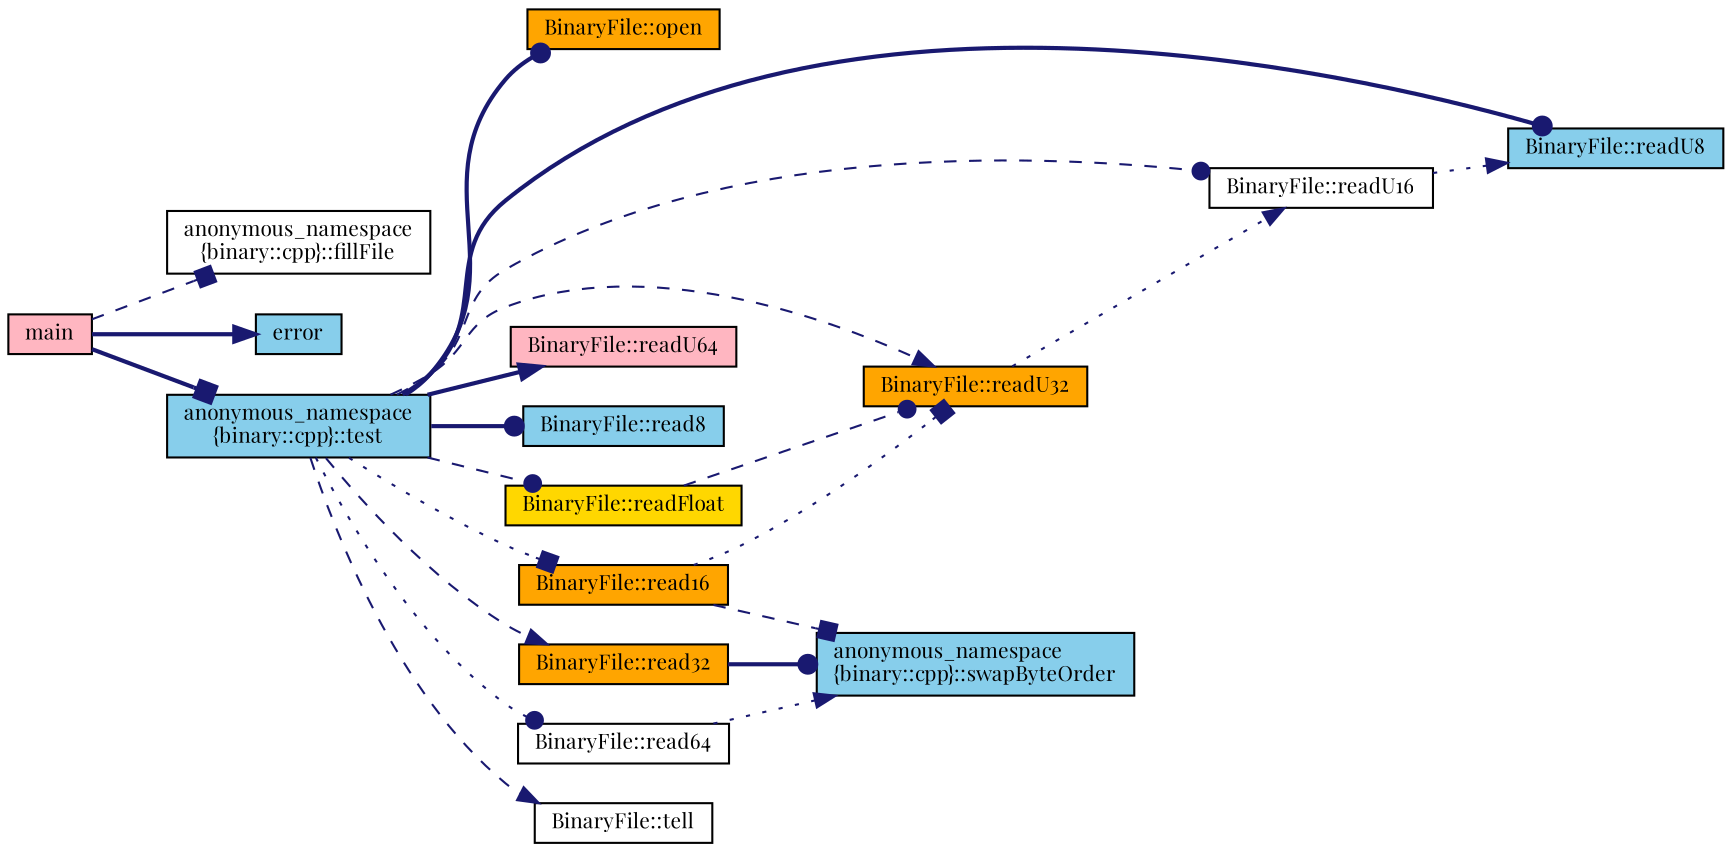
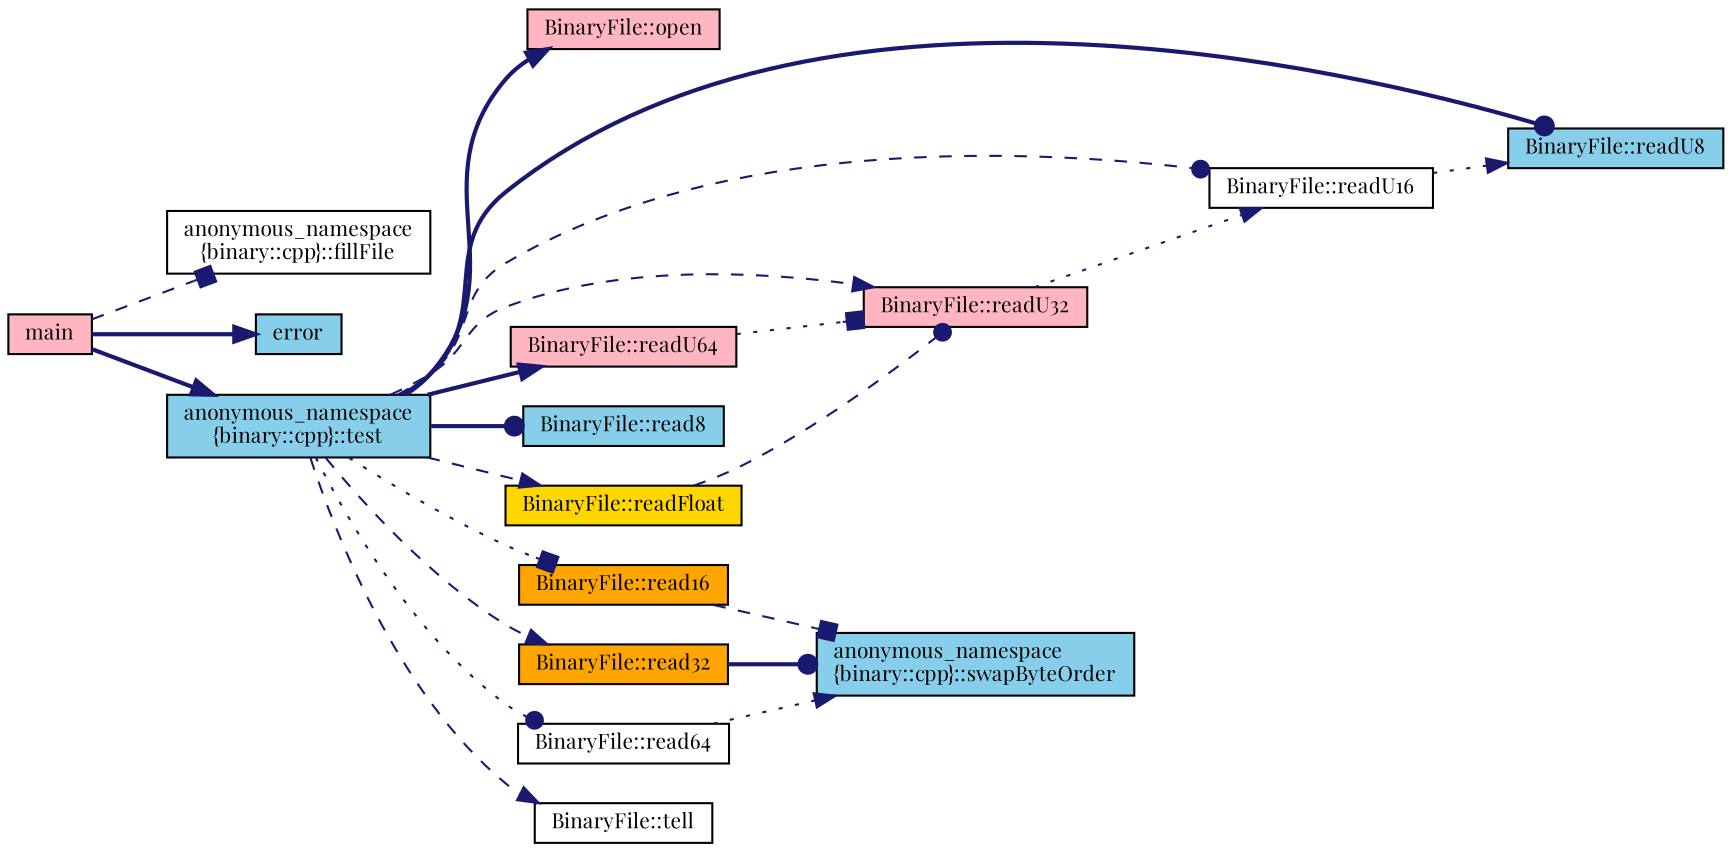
node "BinaryFile::open": fillcolor orange -> lightpink
edge "anonymous_namespace {binary::cpp}::test" -> "BinaryFile::open": arrowhead dot -> normal
edge "main" -> "anonymous_namespace {binary::cpp}::test": arrowhead box -> normal
node "BinaryFile::readU32": fillcolor orange -> lightpink
edge "anonymous_namespace {binary::cpp}::test" -> "BinaryFile::readFloat": arrowhead dot -> normal
edge "BinaryFile::read16" -> "BinaryFile::readU32": now "BinaryFile::readU64" -> "BinaryFile::readU32"
